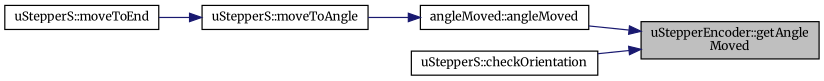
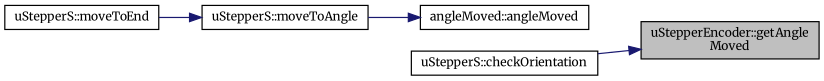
edge "angleMoved::angleMoved" -> "uStepperEncoder::getAngle Moved": removed
